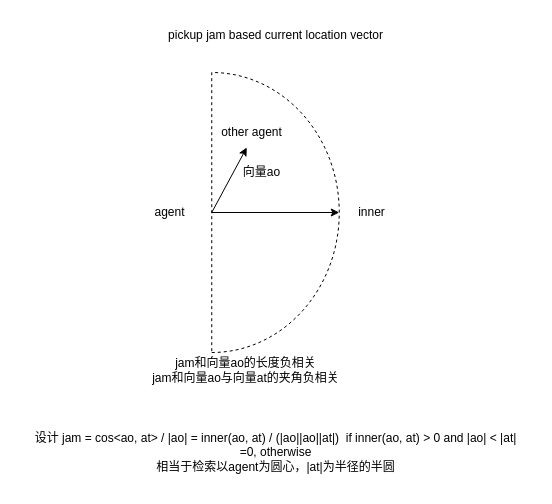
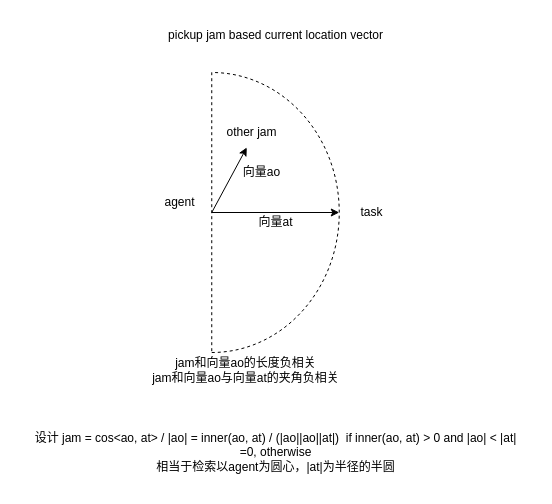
node "other agent": label "other agent" -> "other jam"
node "agent": moved (169, 213) -> (179, 203)
node "inner": label "inner" -> "task"
node "向量at": added
